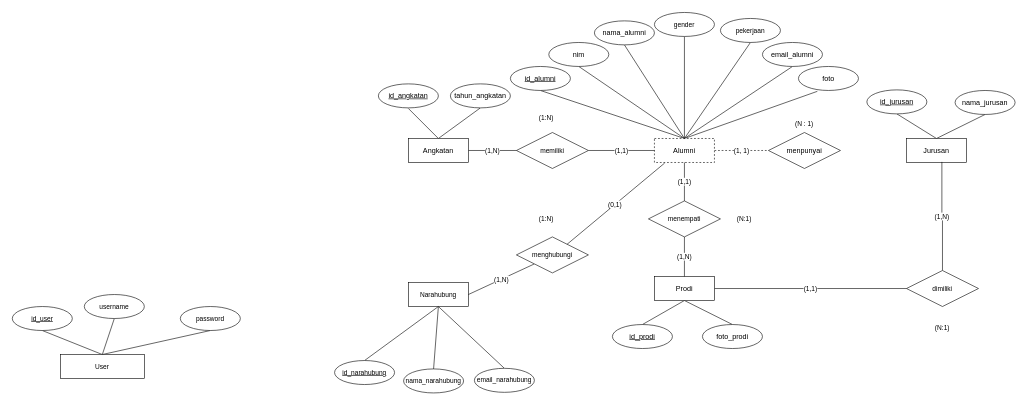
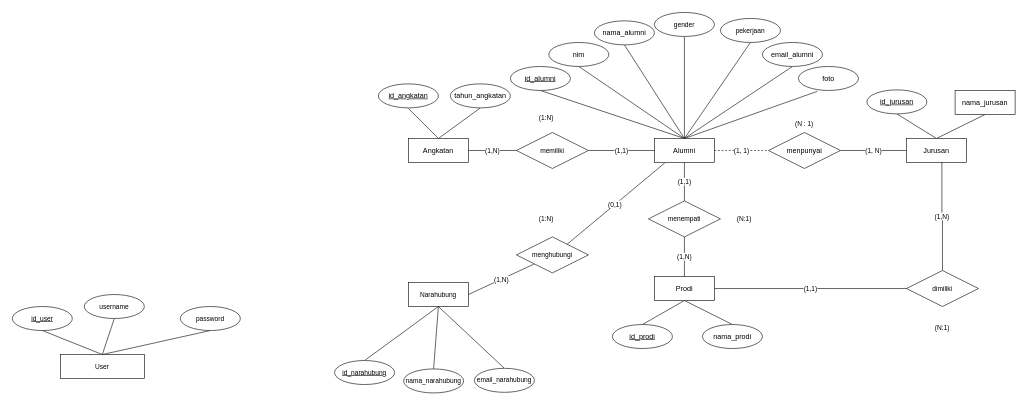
node "nama_jurusan": shape ellipse -> rectangle
node "Alumni": style dashed -> solid
edge "menpunyai" -- "Jurusan": added, label "(1, N)"
node "foto_prodi": label "foto_prodi" -> "nama_prodi"
